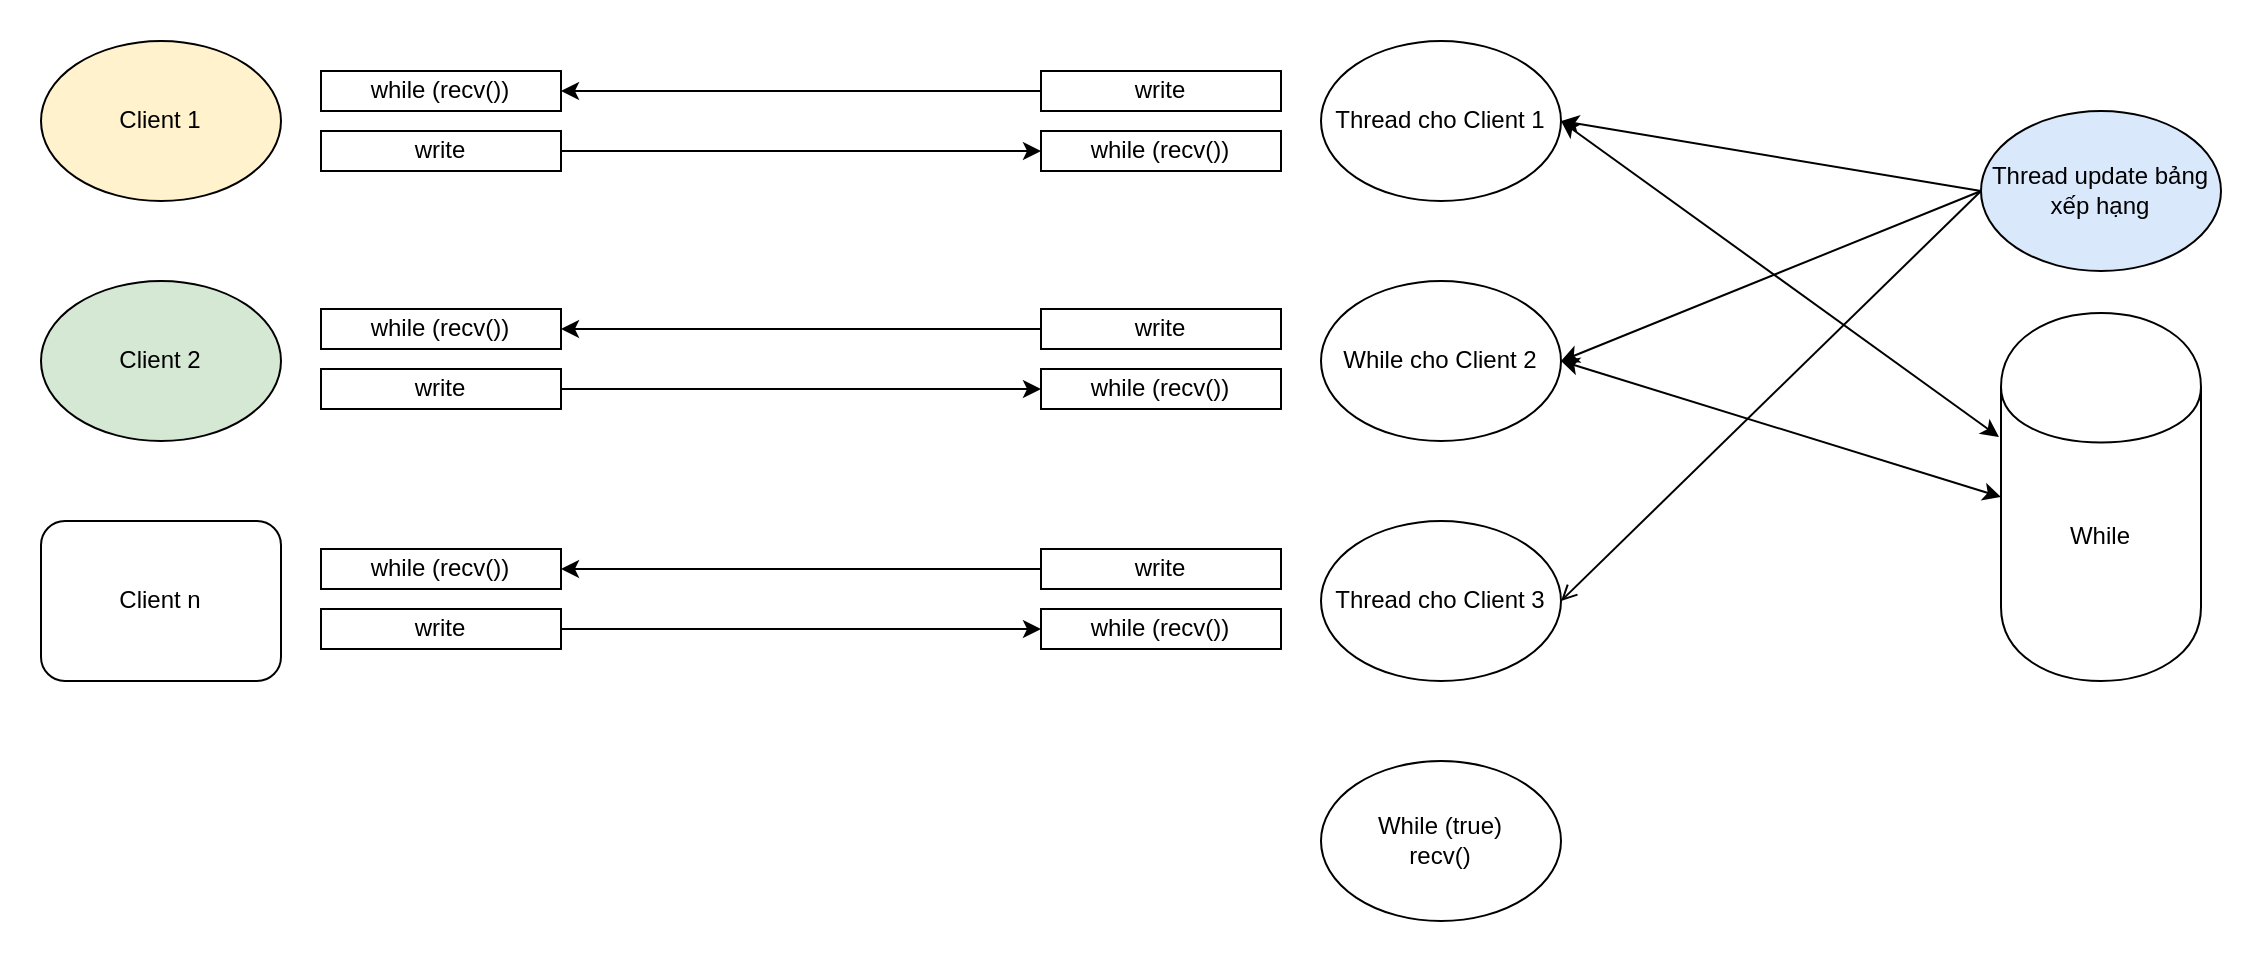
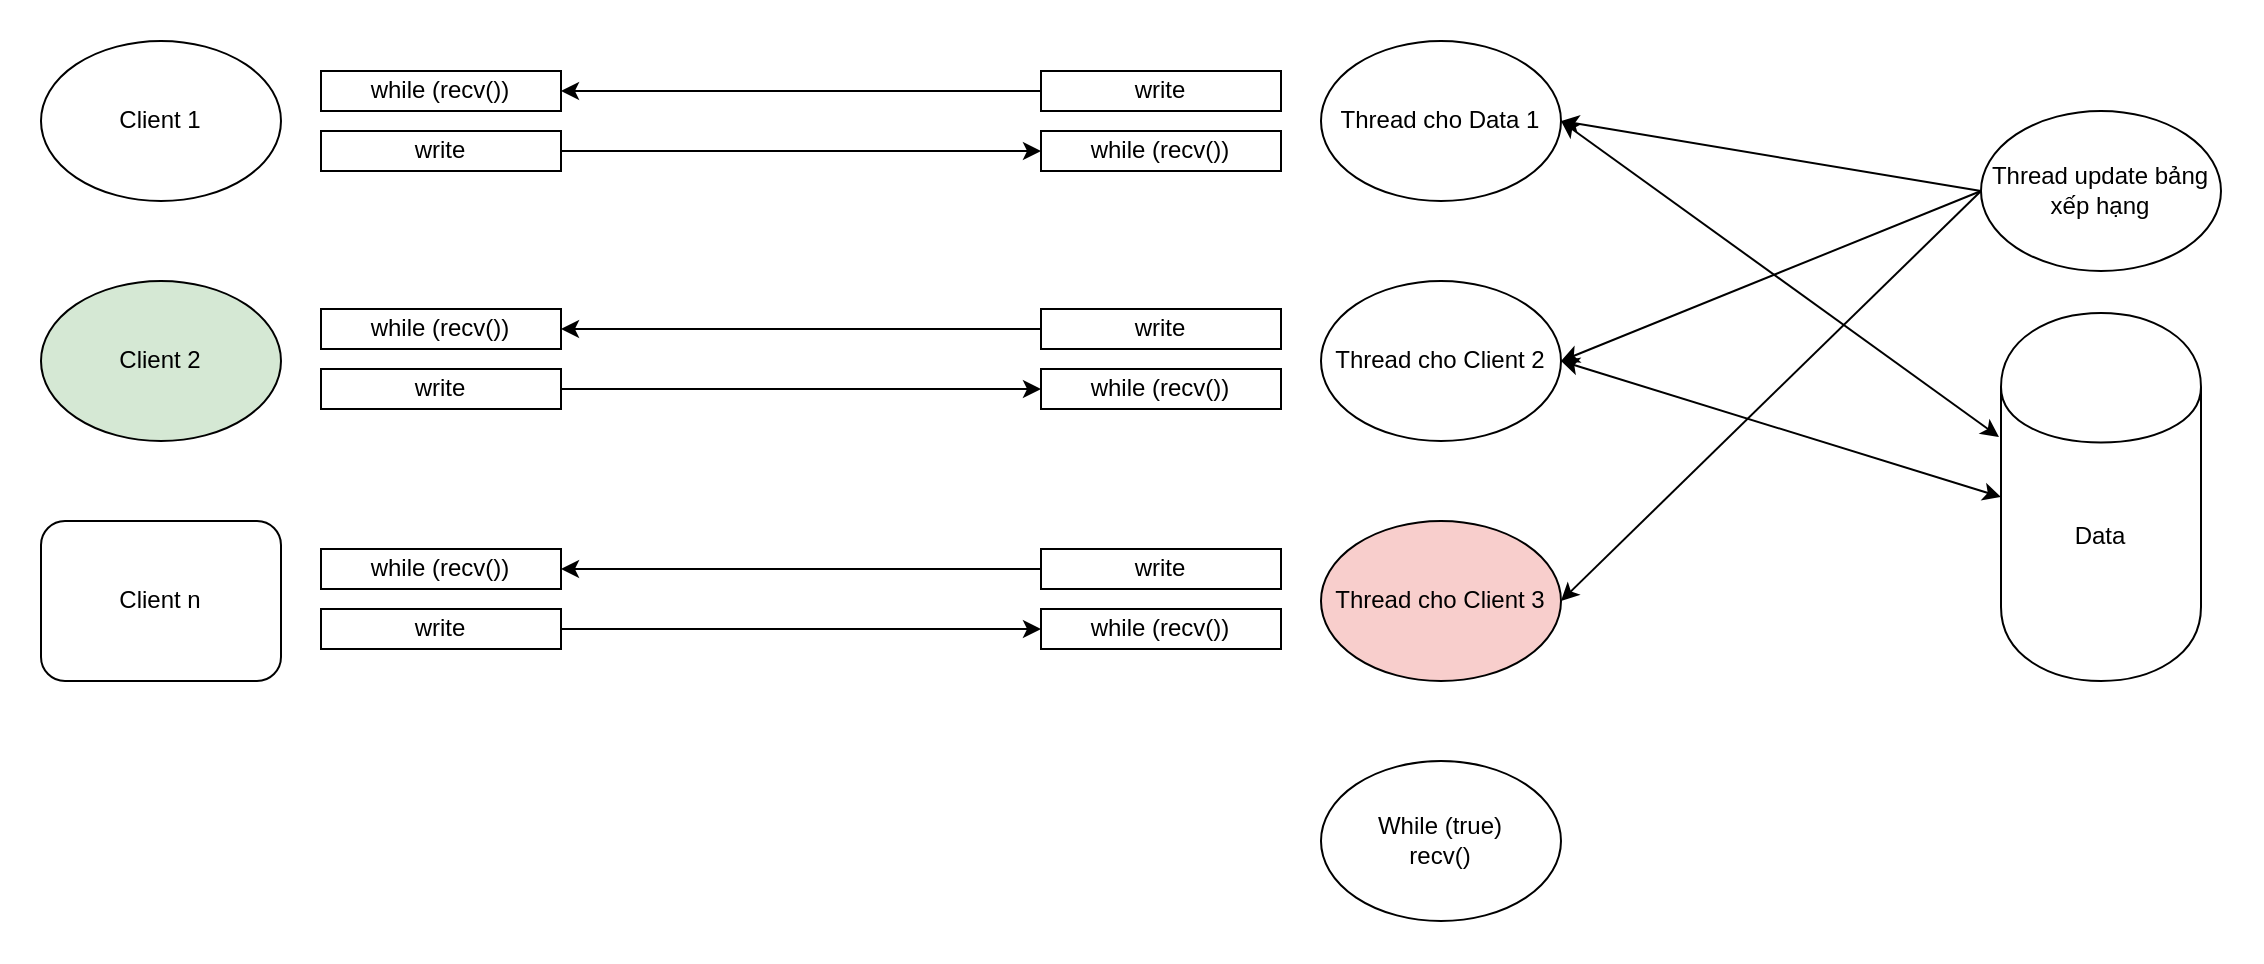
node "Client 1": fillcolor #fff2cc -> #ffffff
node "Thread cho Client 1": label "Thread cho Client 1" -> "Thread cho Data 1"
node "Thread update bảng xếp hạng": fillcolor #dae8fc -> #ffffff
node "While cho Client 2": label "While cho Client 2" -> "Thread cho Client 2"
node "While": label "While" -> "Data"
edge "Thread update bảng xếp hạng" -> "Thread cho Client 3": arrowhead open -> classic
node "Thread cho Client 3": fillcolor #ffffff -> #f8cecc
